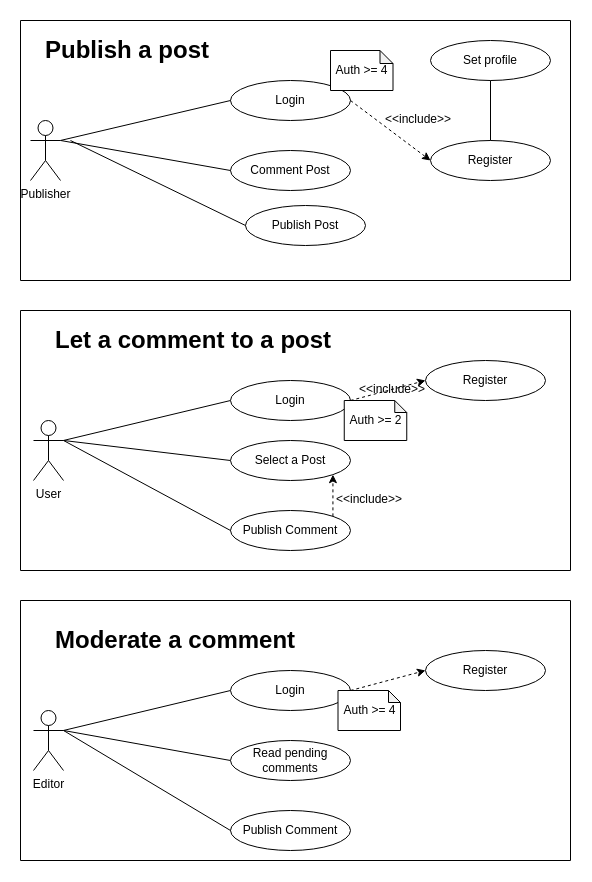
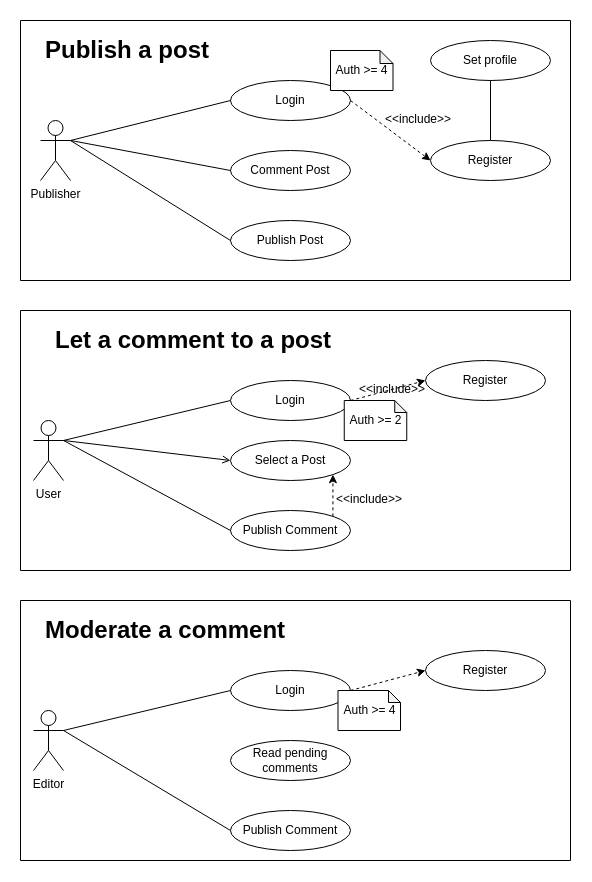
node "Publisher": moved (46, 151) -> (56, 151)
node "Publish Post": moved (306, 226) -> (291, 241)
edge "User" -- "Select a Post": arrowhead none -> open
node "Moderate a comment": moved (231, 641) -> (221, 631)
edge "Editor" -- "Read pending comments": removed
